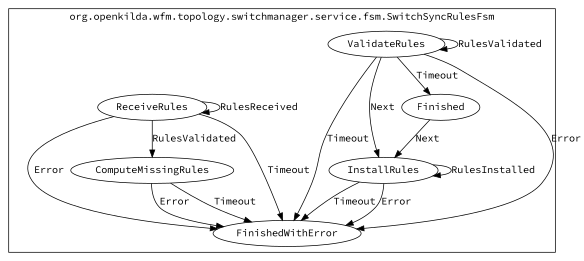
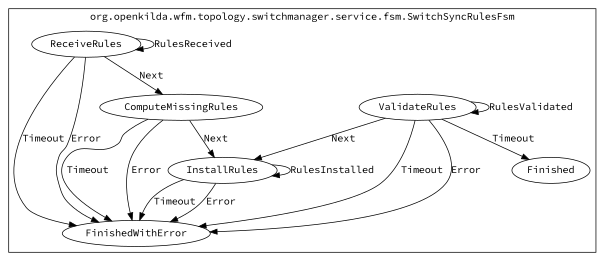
edge "Finished" -> "InstallRules": now "ComputeMissingRules" -> "InstallRules"
edge "ReceiveRules" -> "ComputeMissingRules": label "RulesValidated" -> "Next"
